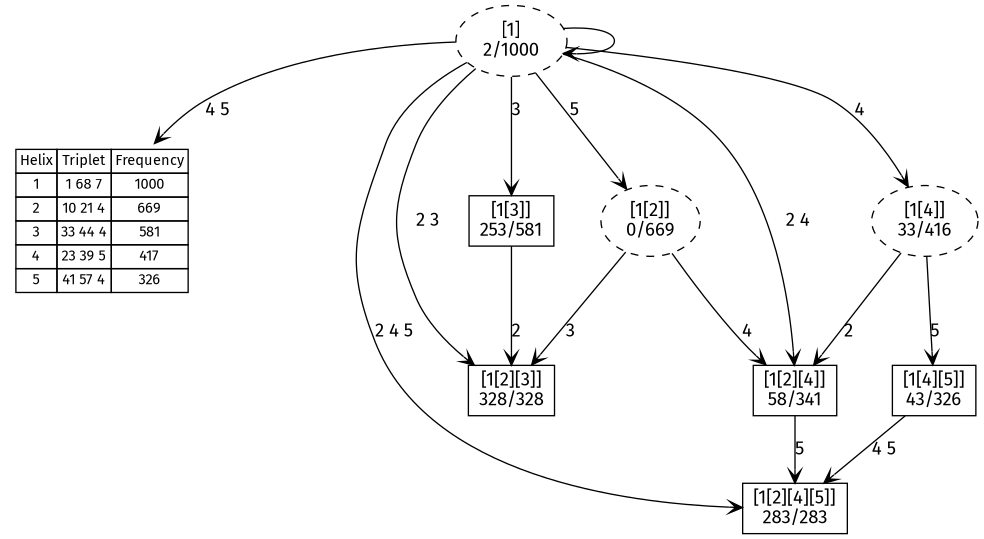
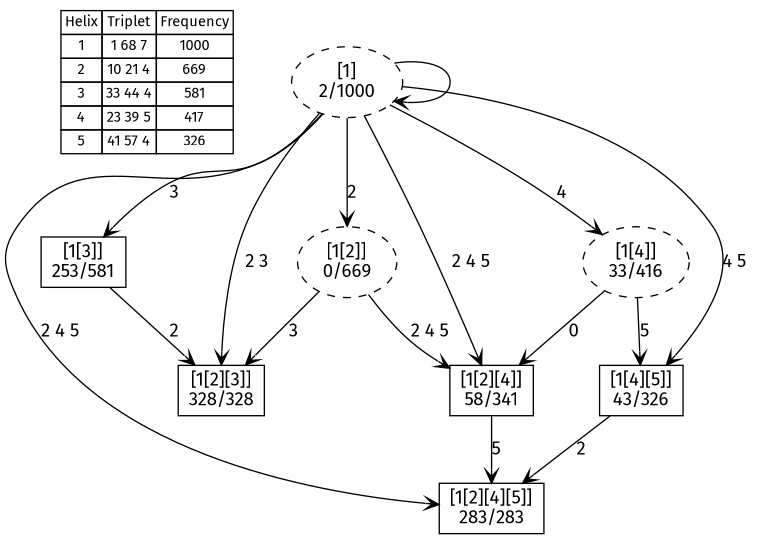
edge "[1] 2/1000" -> "Helix": now "[1] 2/1000" -> "[1[4][5]] 43/326"
edge "[1] 2/1000" -> "[1[2]] 0/669": label "5 " -> "2 "
edge "[1] 2/1000" -> "[1[2][4]] 58/341": label "2 4 " -> "2 4 5 "
edge "[1[2]] 0/669" -> "[1[2][4]] 58/341": label "4 " -> "2 4 5 "
edge "[1[4]] 33/416" -> "[1[2][4]] 58/341": label "2 " -> "0 "
edge "[1[4][5]] 43/326" -> "[1[2][4][5]] 283/283": label "4 5 " -> "2 "
